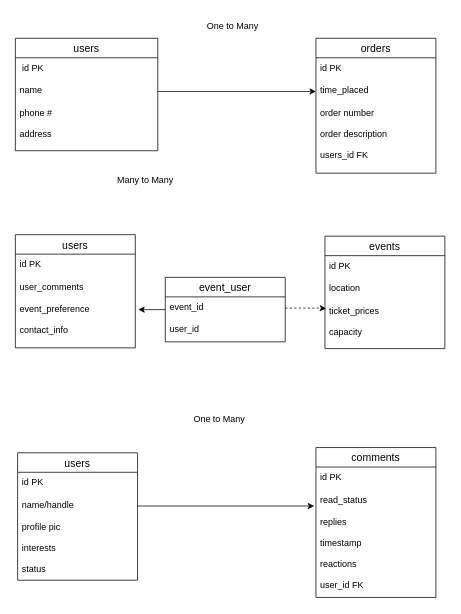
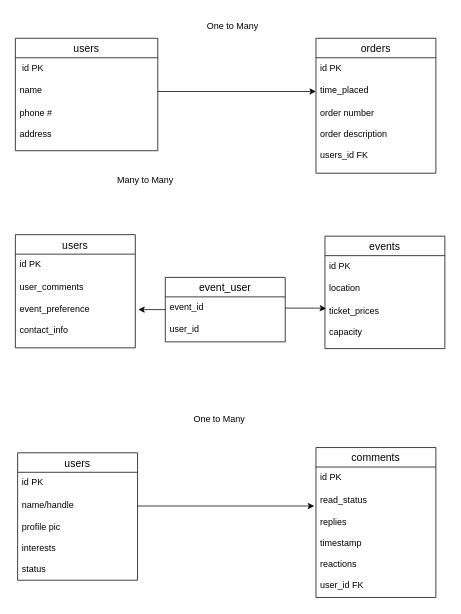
edge "event_id" -> "ticket_prices capacity": style dashed -> solid
